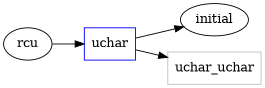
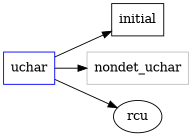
node "initial": shape ellipse -> box
edge "rcu" -> "uchar": reversed
node "uchar_uchar": label "uchar_uchar" -> "nondet_uchar"
